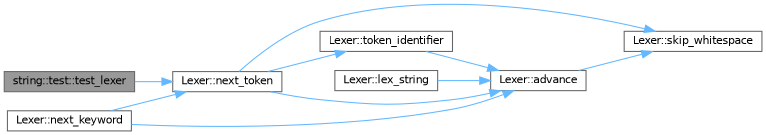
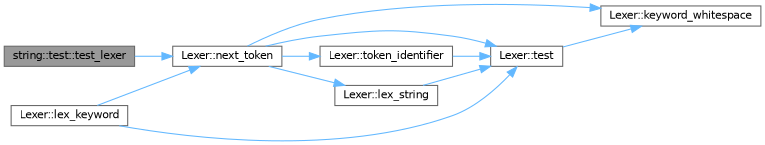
node "Lexer::skip_whitespace": label "Lexer::skip_whitespace" -> "Lexer::keyword_whitespace"
edge "Lexer::next_token" -> "Lexer::lex_string": added
node "Lexer::advance": label "Lexer::advance" -> "Lexer::test"
node "Lexer::next_keyword": label "Lexer::next_keyword" -> "Lexer::lex_keyword"
